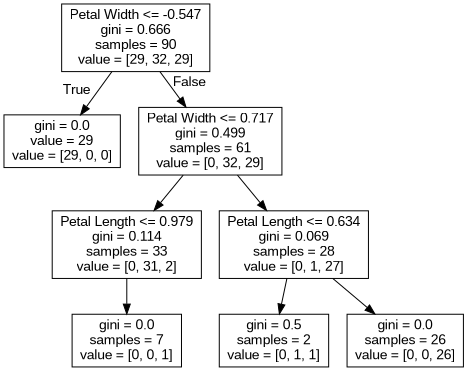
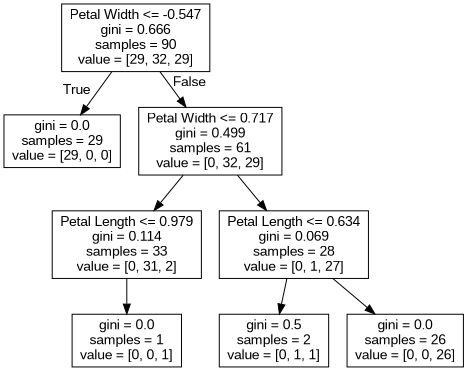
node "gini = 0.0 value = 29 value = [29, 0, 0]": label "gini = 0.0 value = 29 value = [29, 0, 0]" -> "gini = 0.0 samples = 29 value = [29, 0, 0]"
node "gini = 0.0 samples = 7 value = [0, 0, 1]": label "gini = 0.0 samples = 7 value = [0, 0, 1]" -> "gini = 0.0 samples = 1 value = [0, 0, 1]"
